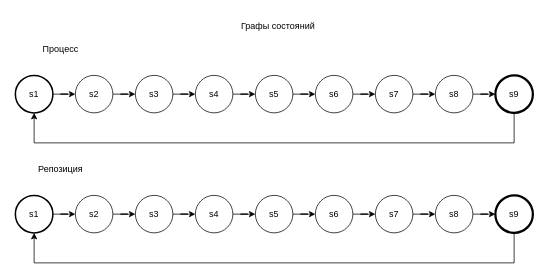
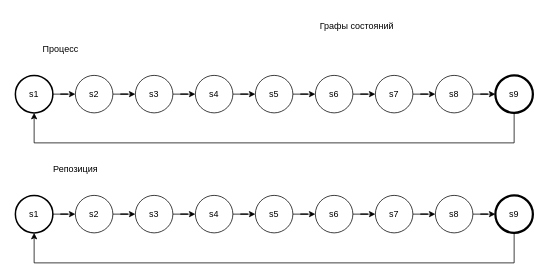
node "Графы состояний": moved (278, 27) -> (357, 27)
node "Репозиция": moved (60, 169) -> (75, 169)
